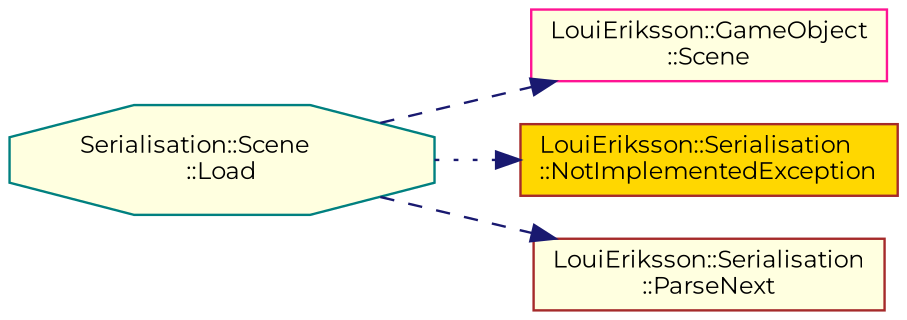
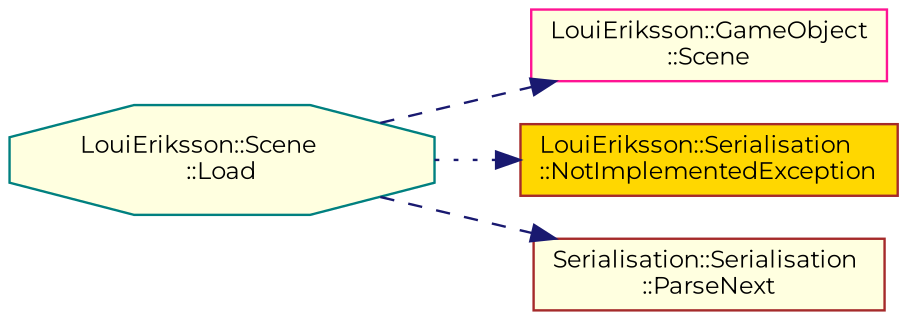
node "Serialisation::Scene ::Load": label "Serialisation::Scene ::Load" -> "LouiEriksson::Scene ::Load"
node "LouiEriksson::Serialisation ::ParseNext": label "LouiEriksson::Serialisation ::ParseNext" -> "Serialisation::Serialisation ::ParseNext"
